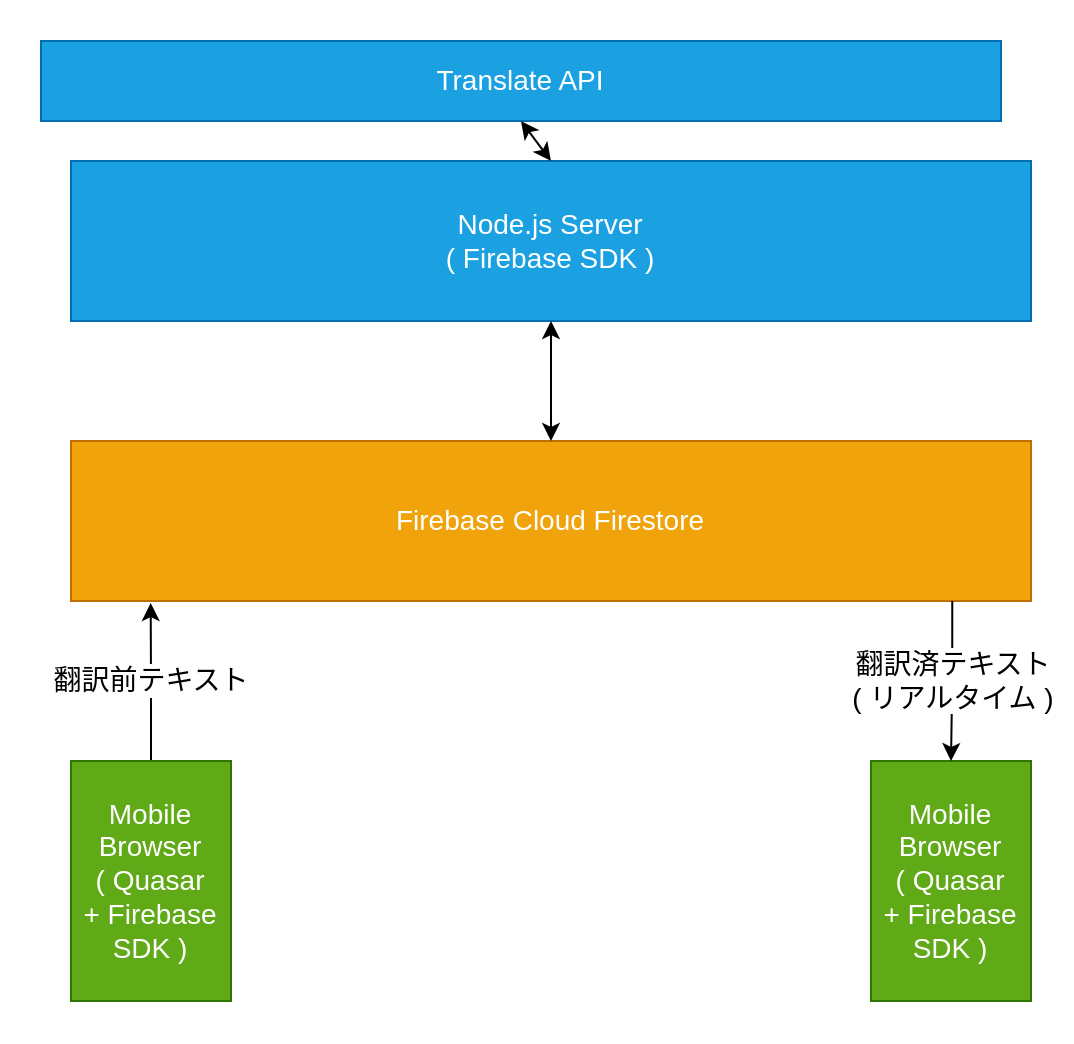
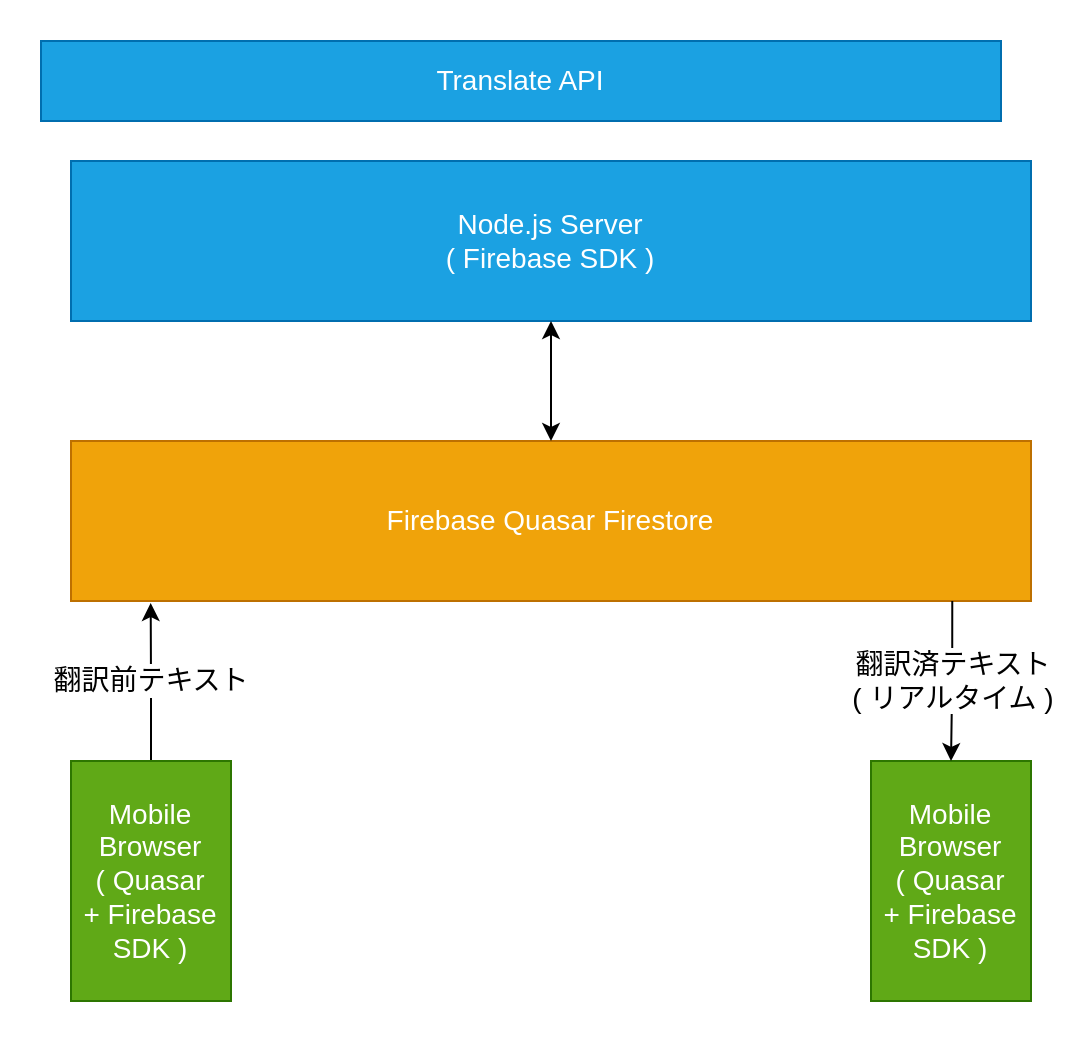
edge "Translate API" -- "Node.js Server( Firebase SDK )": removed
node "Firebase Cloud Firestore": label "Firebase Cloud Firestore" -> "Firebase Quasar Firestore"
